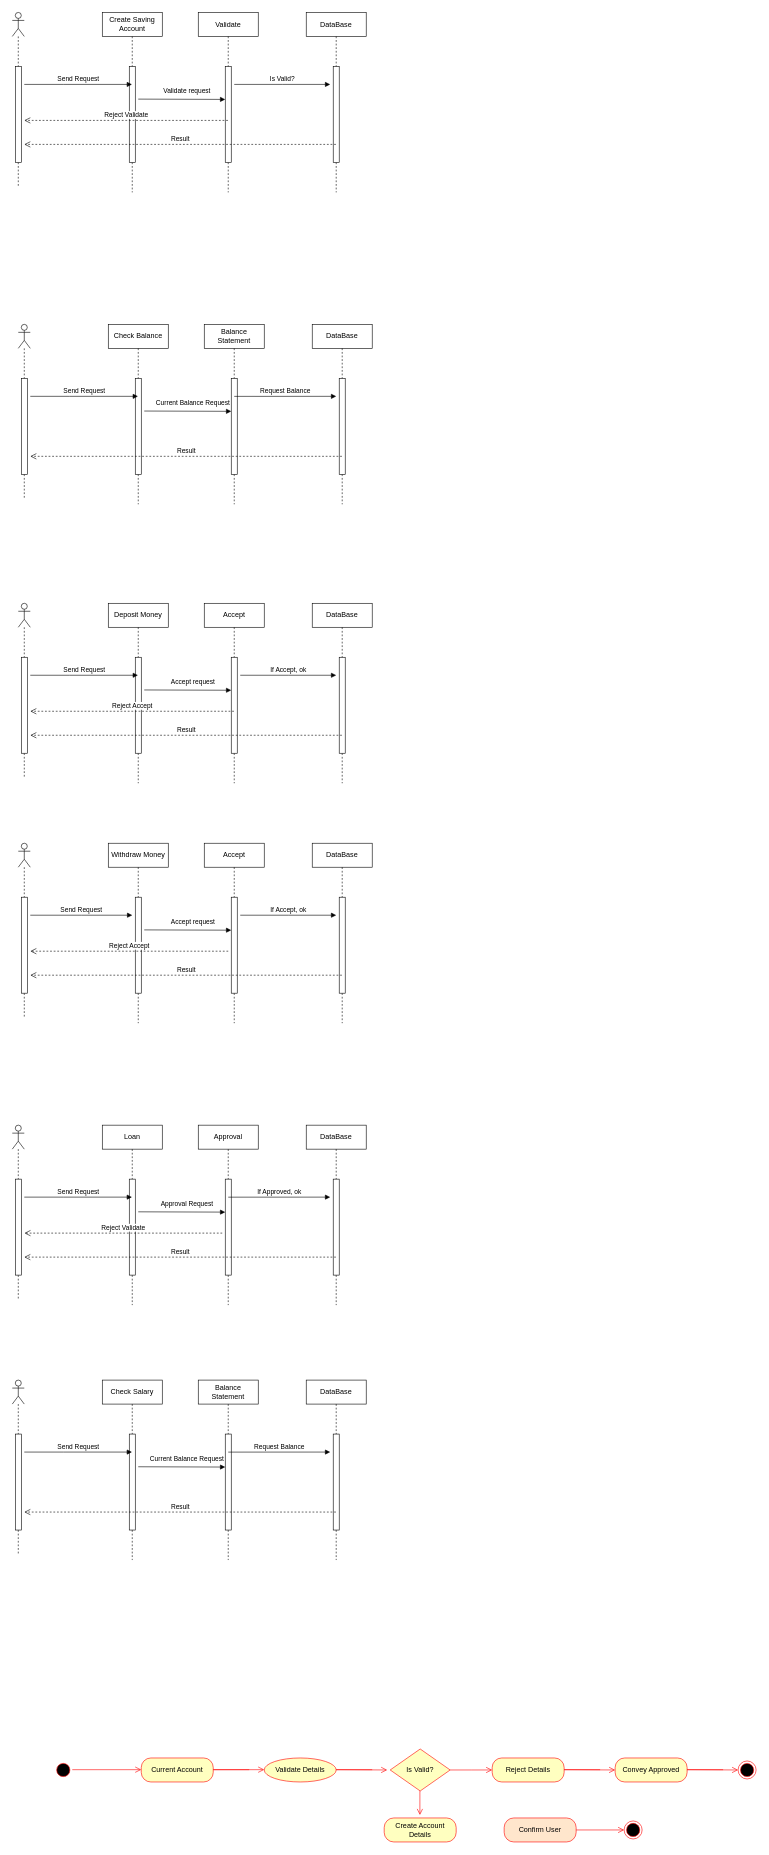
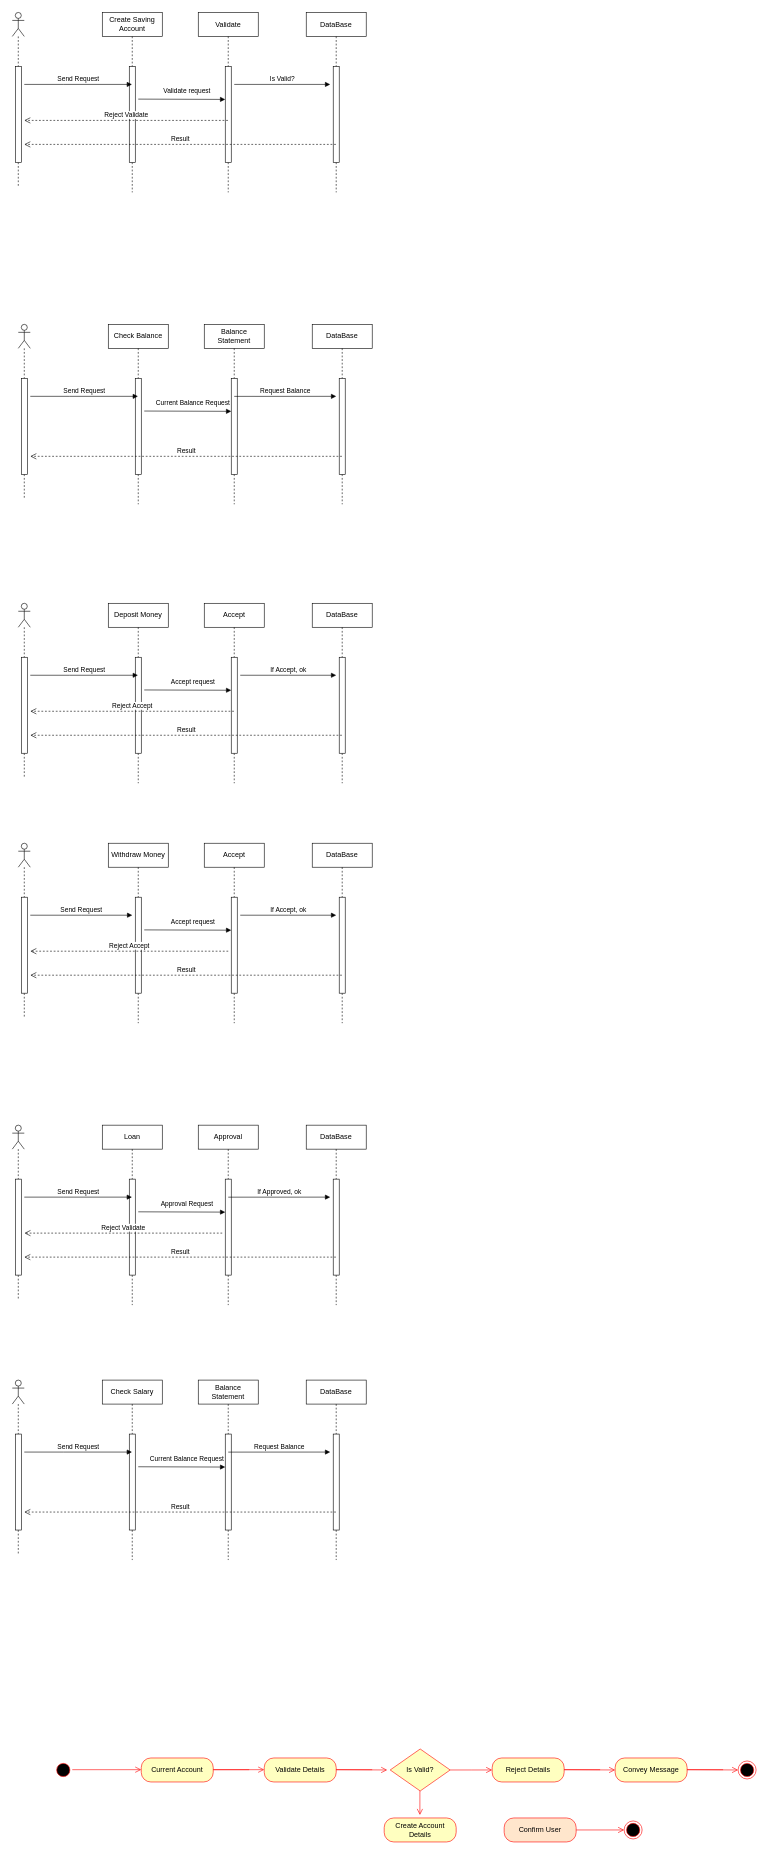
node "Validate Details": shape ellipse -> rounded rectangle
node "Convey Approved": label "Convey Approved" -> "Convey Message"
